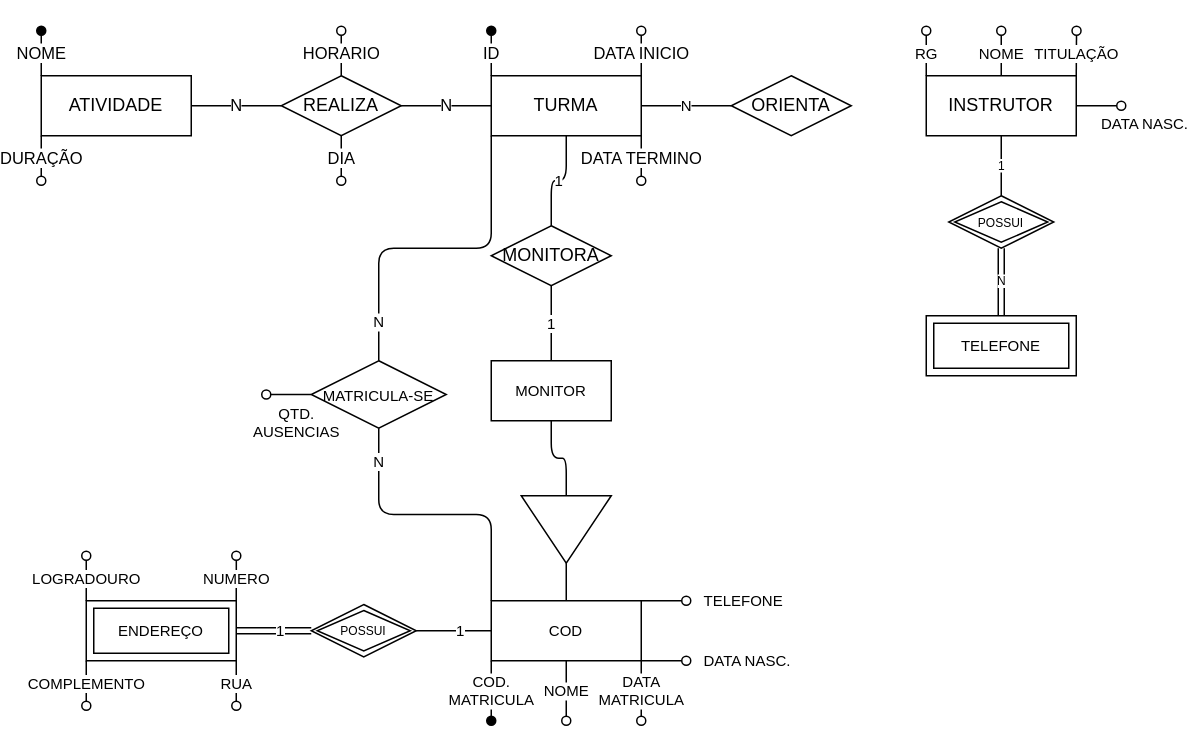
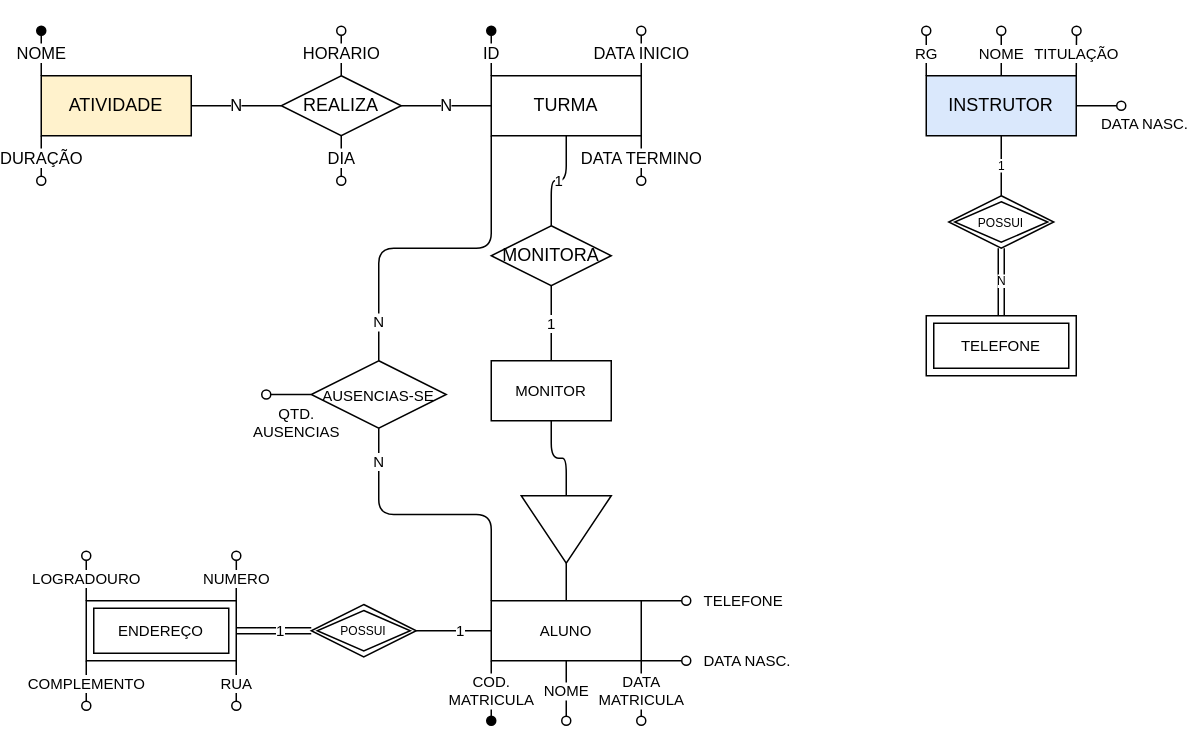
node "ATIVIDADE": fillcolor #ffffff -> #fff2cc
edge "TURMA" -- "ORIENTA": removed, label "N"
node "ORIENTA": removed
node "INSTRUTOR": fillcolor #ffffff -> #dae8fc
node "MATRICULA-SE": label "MATRICULA-SE" -> "AUSENCIAS-SE"
node "COD": label "COD" -> "ALUNO"
